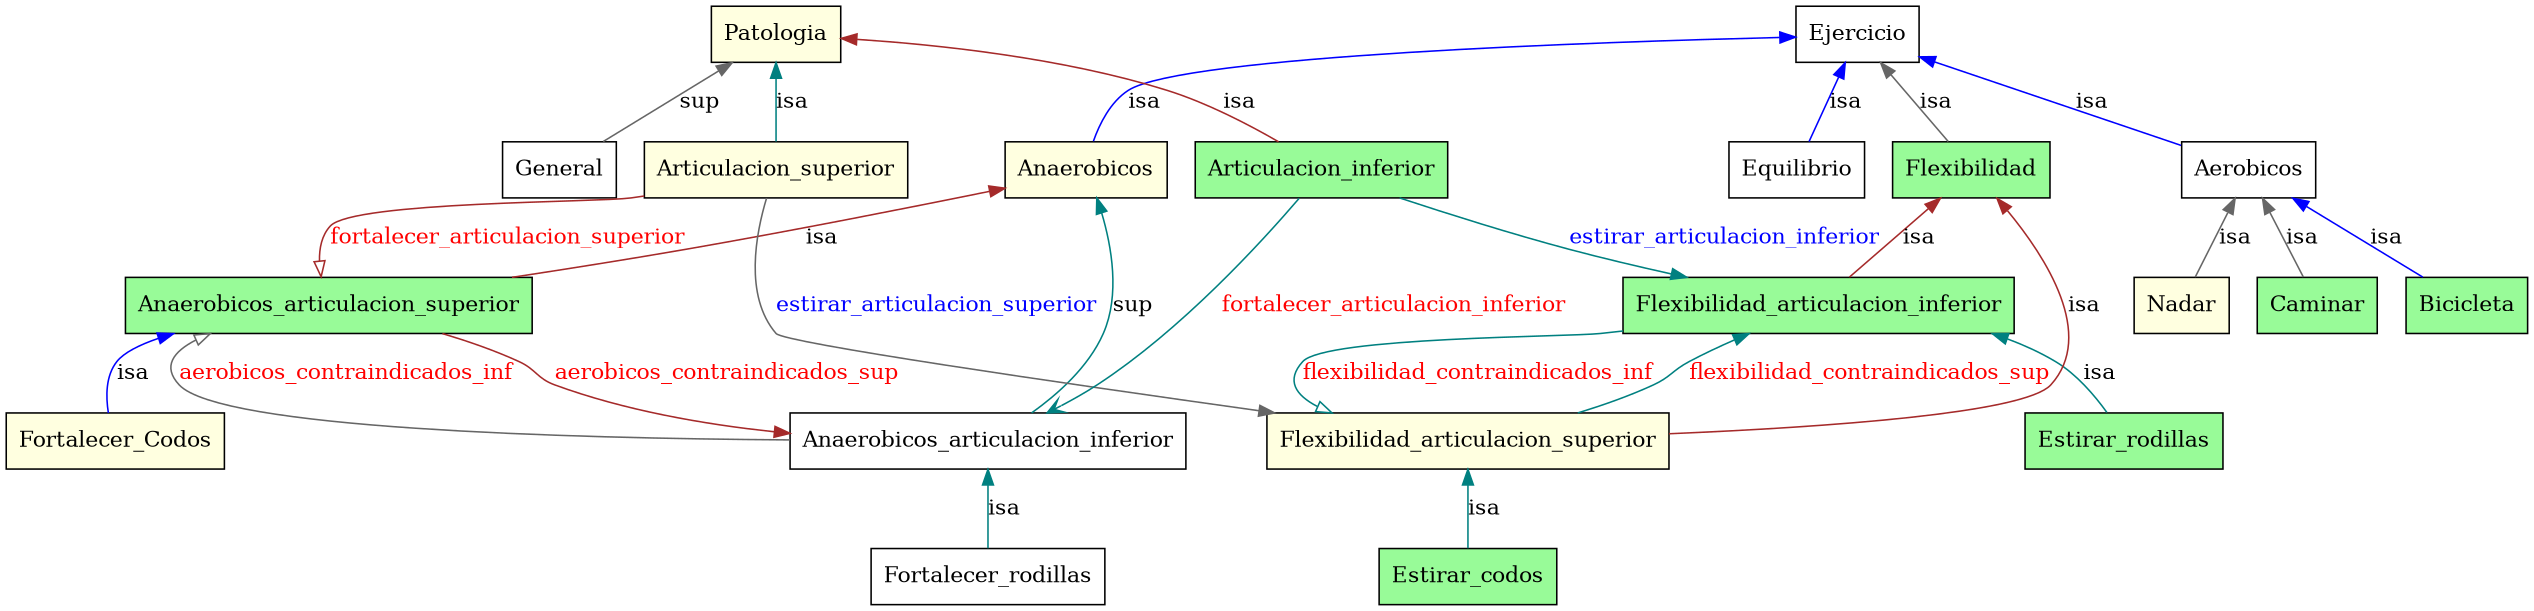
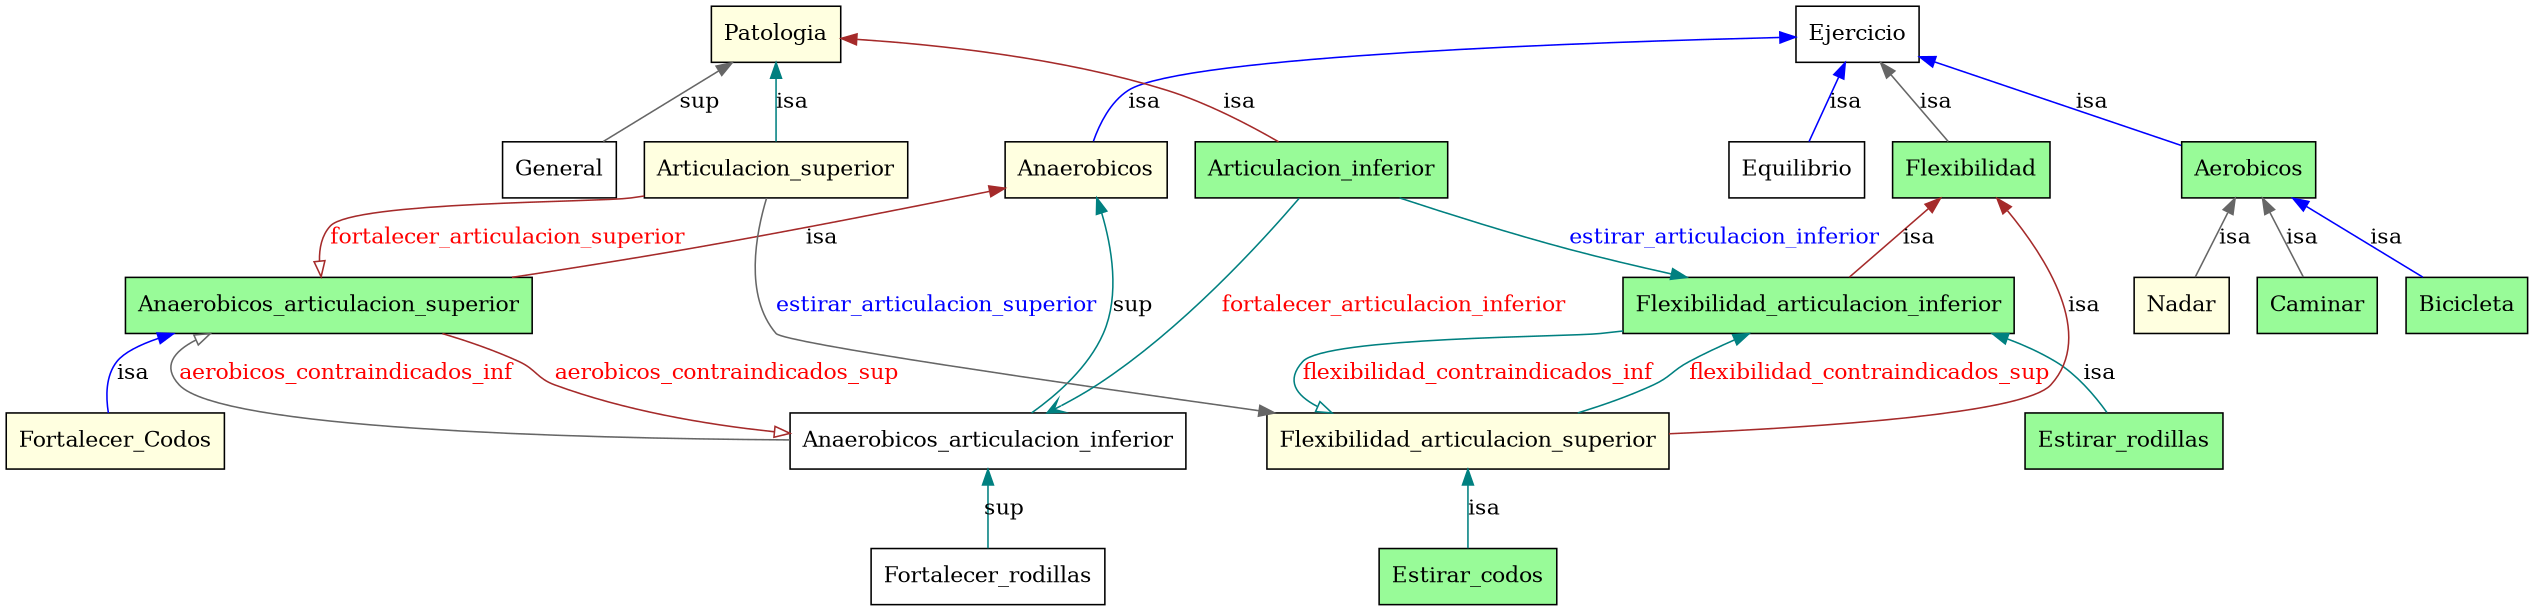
node "Aerobicos": fillcolor white -> palegreen
edge "Anaerobicos_articulacion_superior" -> "Anaerobicos_articulacion_inferior": arrowhead normal -> onormal
edge "Fortalecer_rodillas" -> "Anaerobicos_articulacion_inferior": label "isa" -> "sup"
